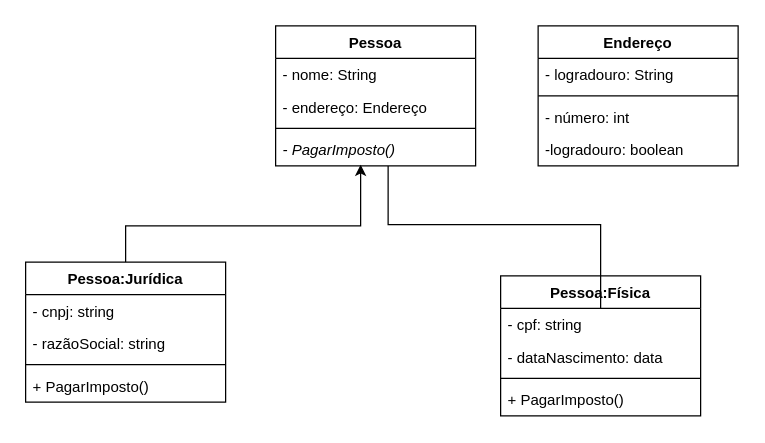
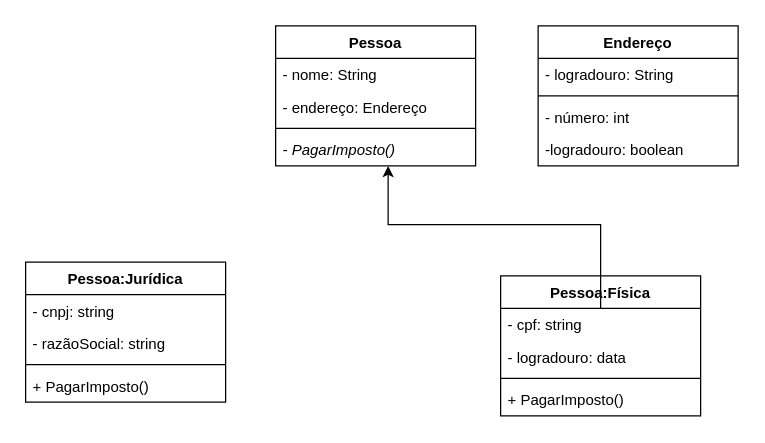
edge "- PagarImposto()" -- "- cpf: string": arrowhead none -> classic
edge "Pessoa:Jurídica" -> "- PagarImposto()": removed
node "- dataNascimento: data": label "- dataNascimento: data" -> "- logradouro: data"
